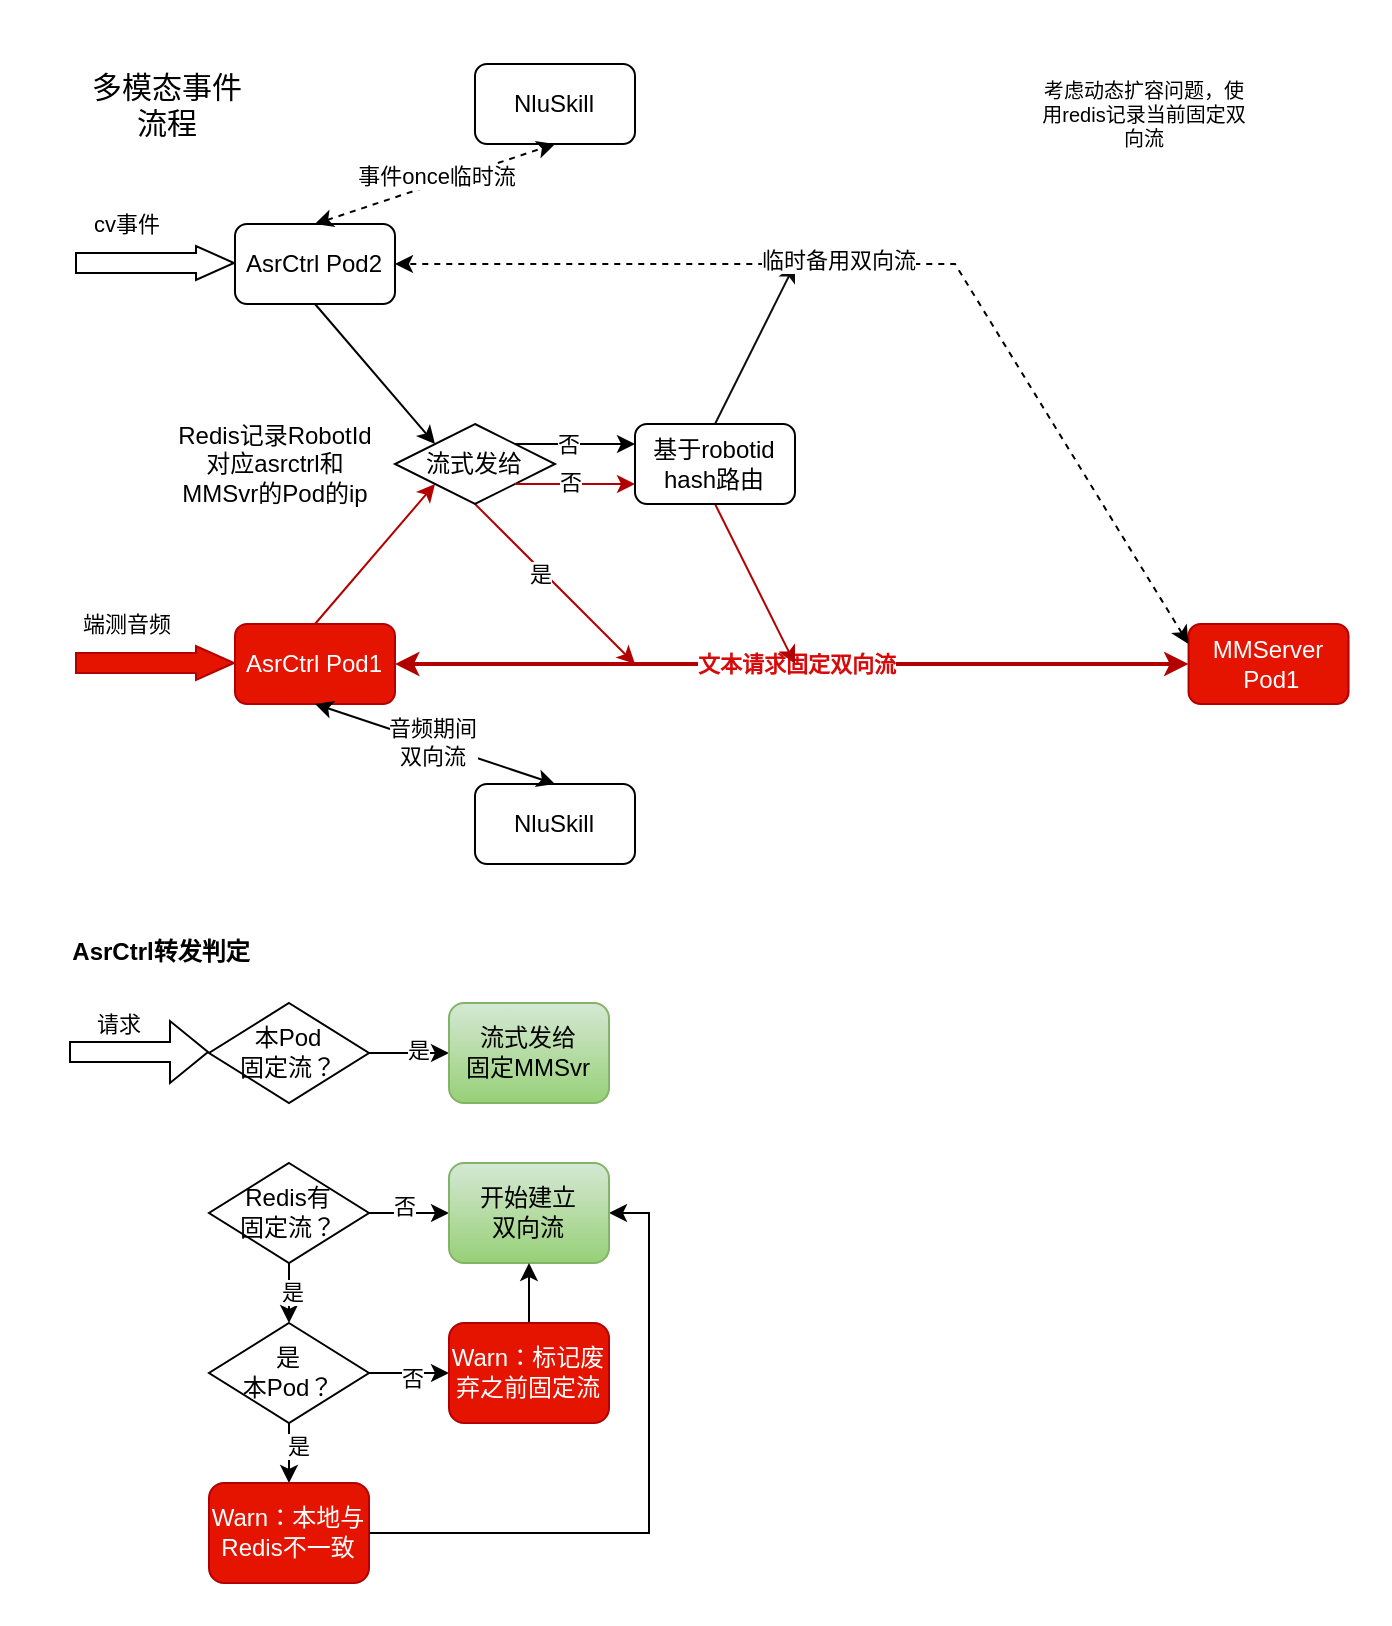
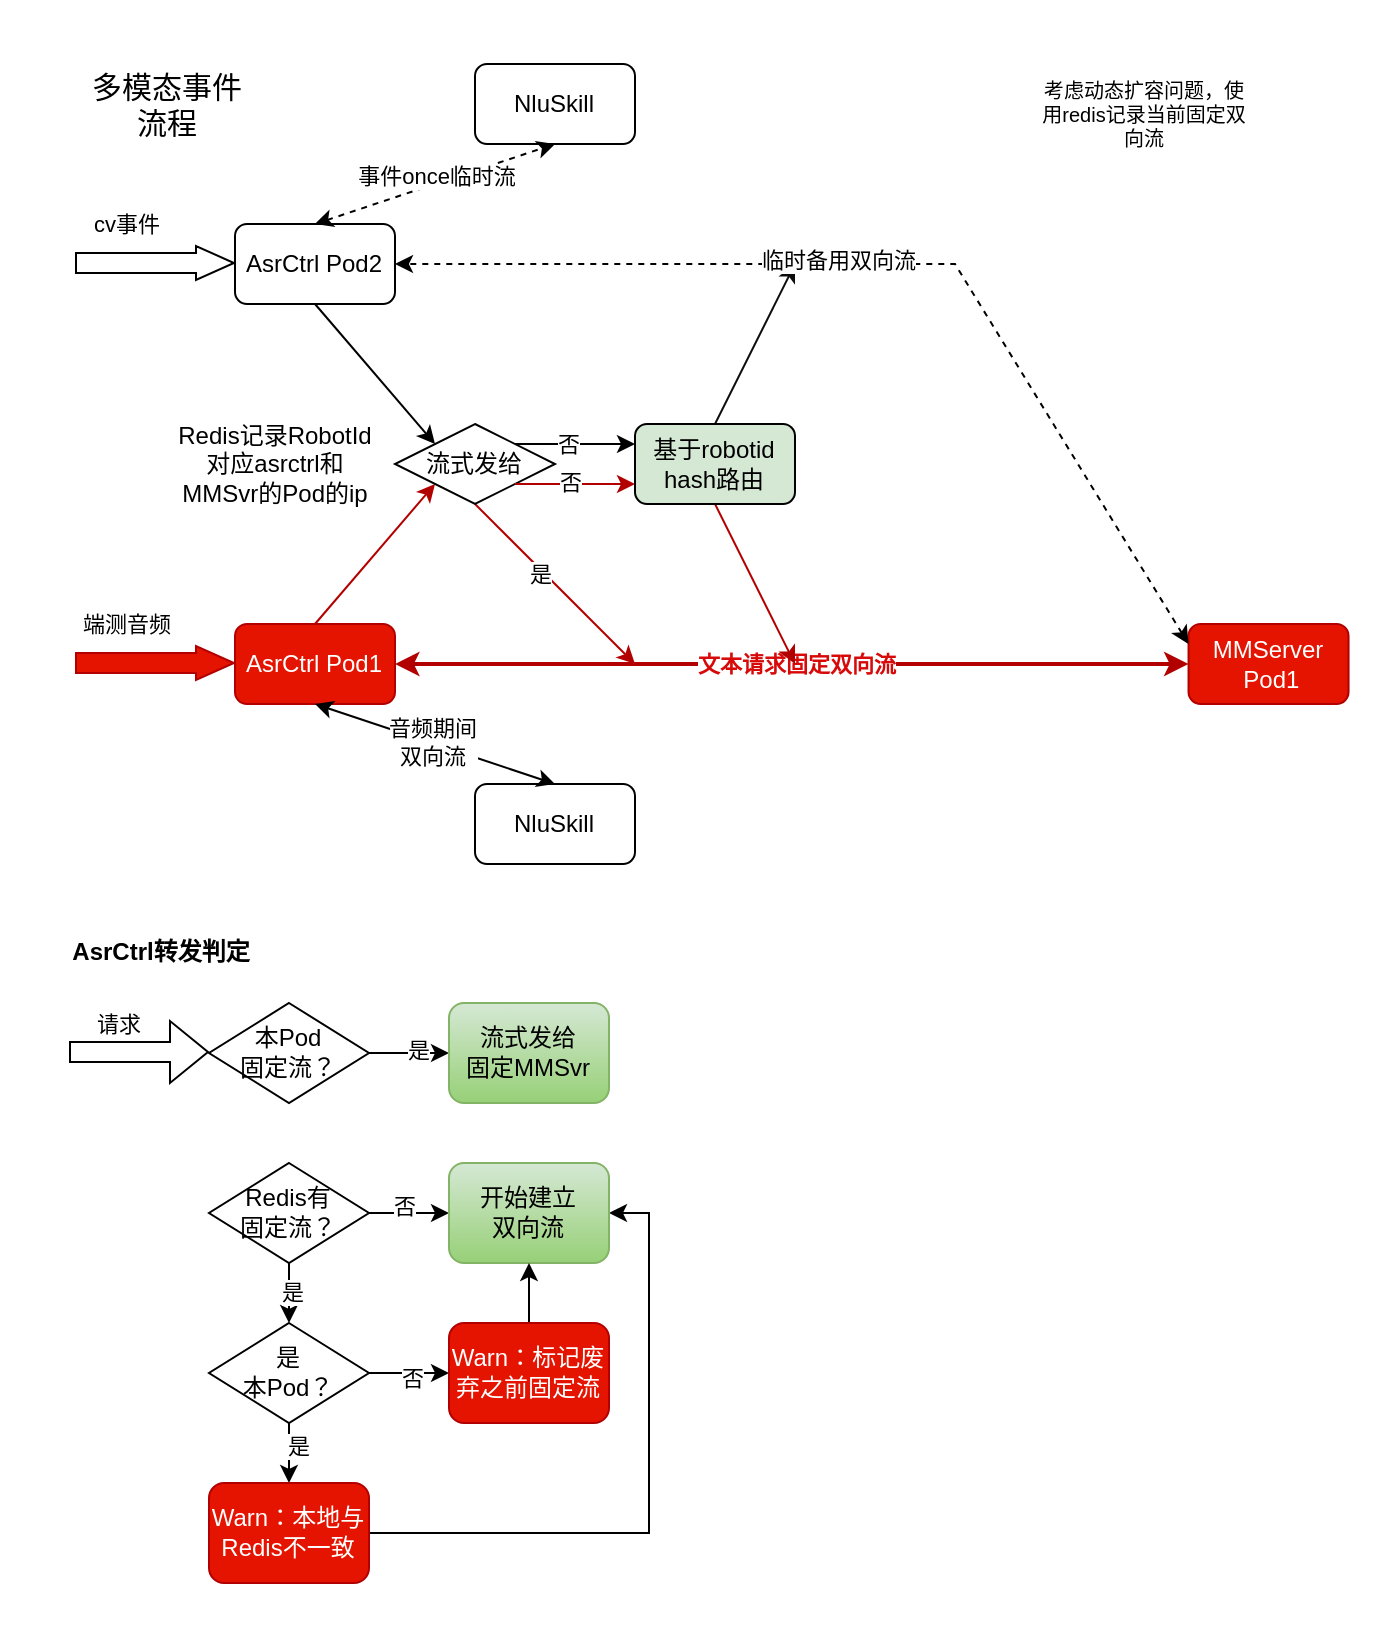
node "基于robotid hash路由": fillcolor #ffffff -> #d5e8d4
